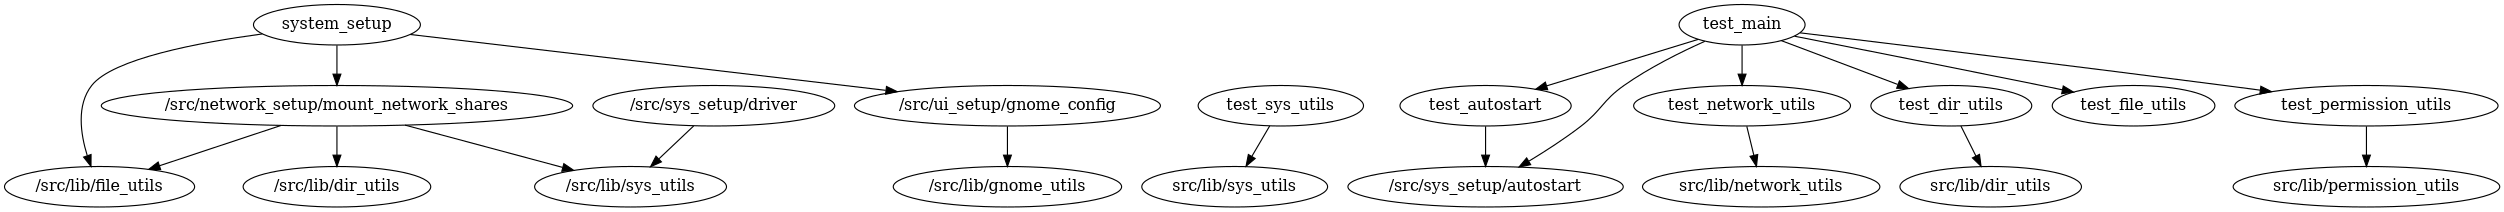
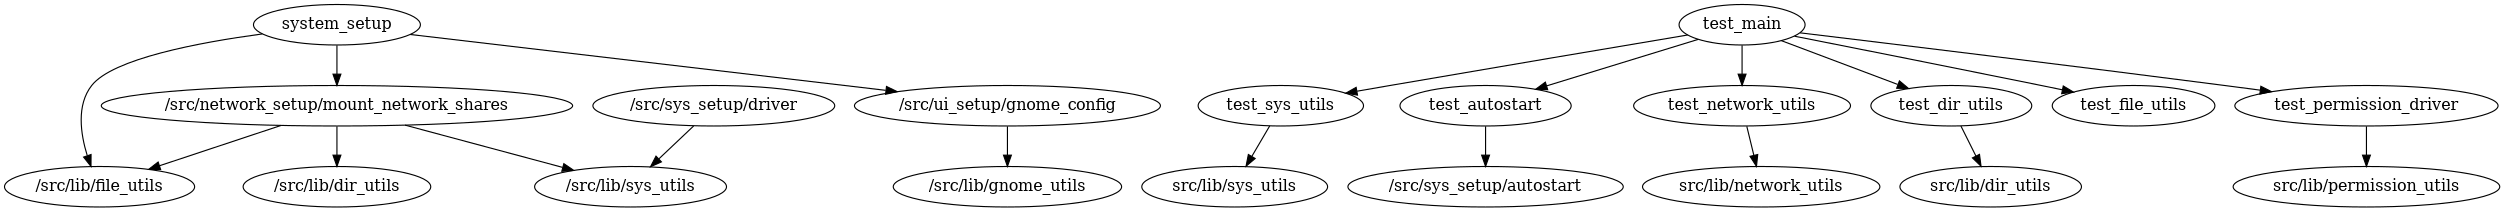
edge "test_main" -> "/src/sys_setup/autostart": now "test_main" -> "test_sys_utils"
node "test_permission_utils": label "test_permission_utils" -> "test_permission_driver"
